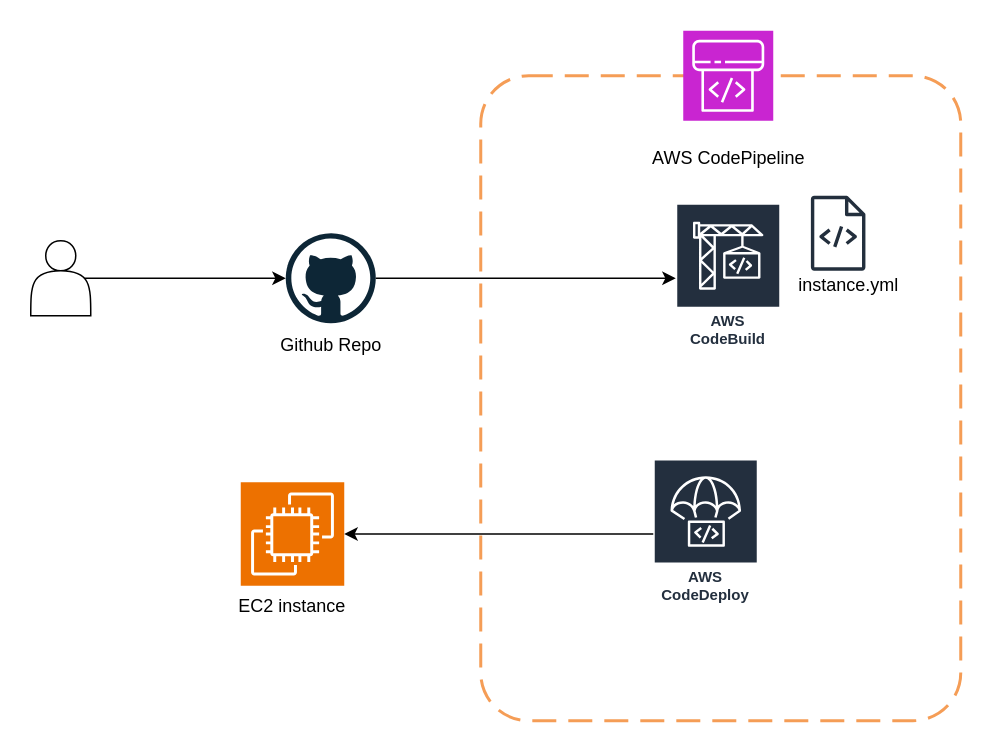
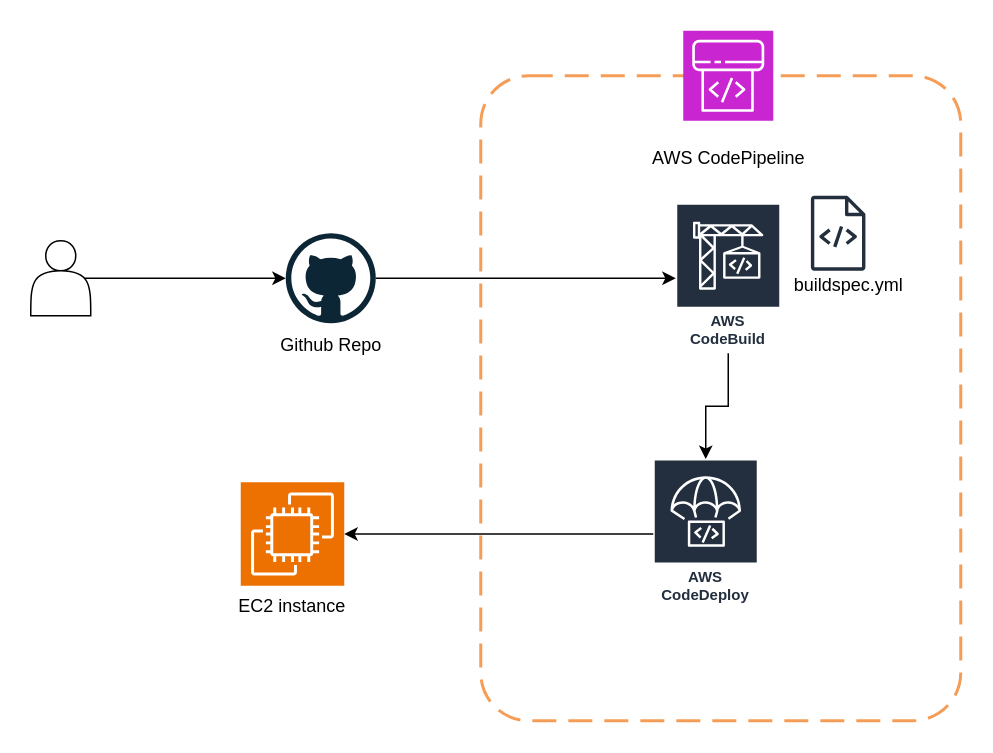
node "instance.yml": label "instance.yml" -> "buildspec.yml"
edge "AWS CodeBuild" -> "AWS CodeDeploy": added
